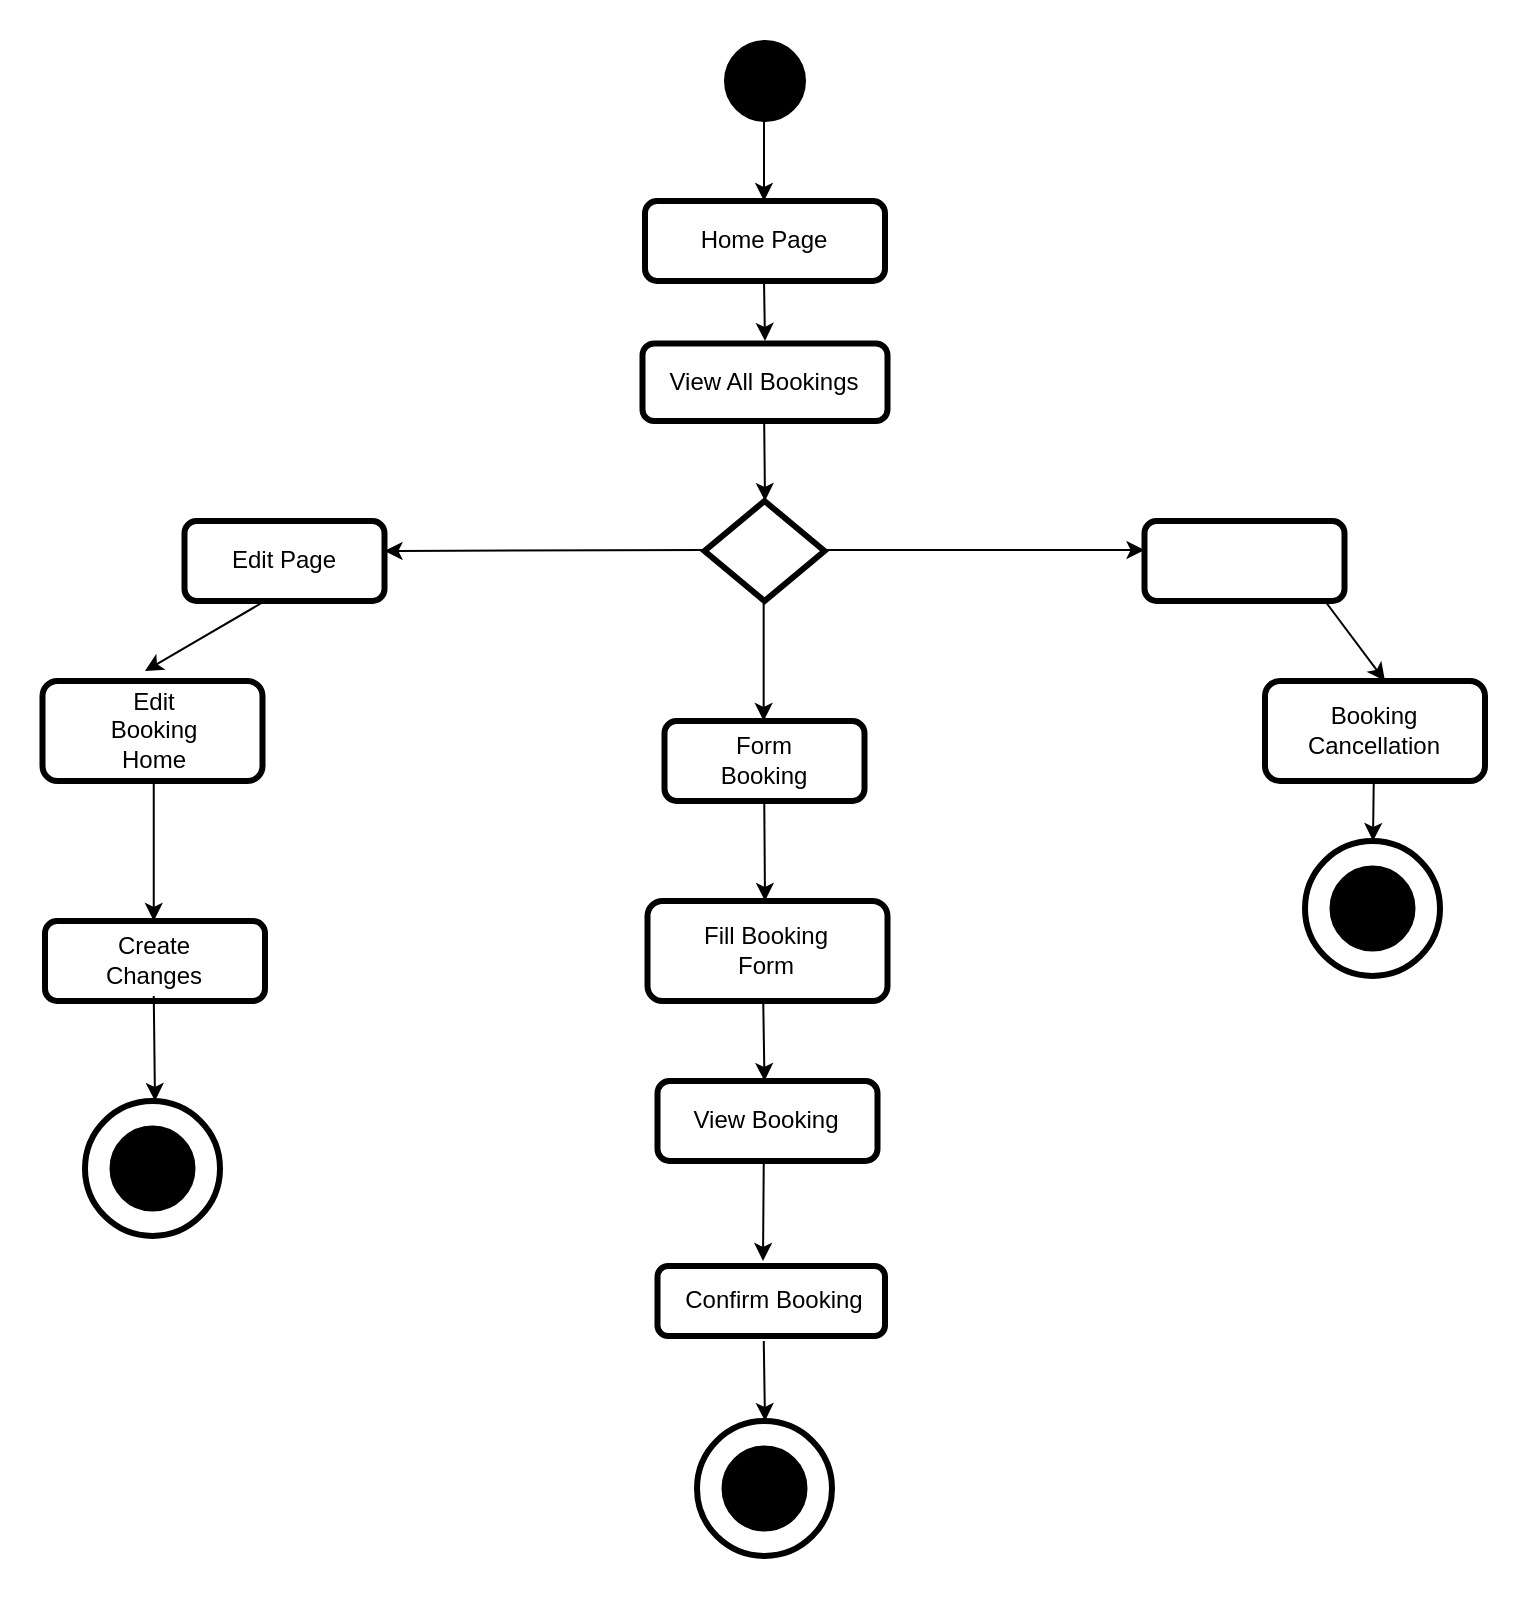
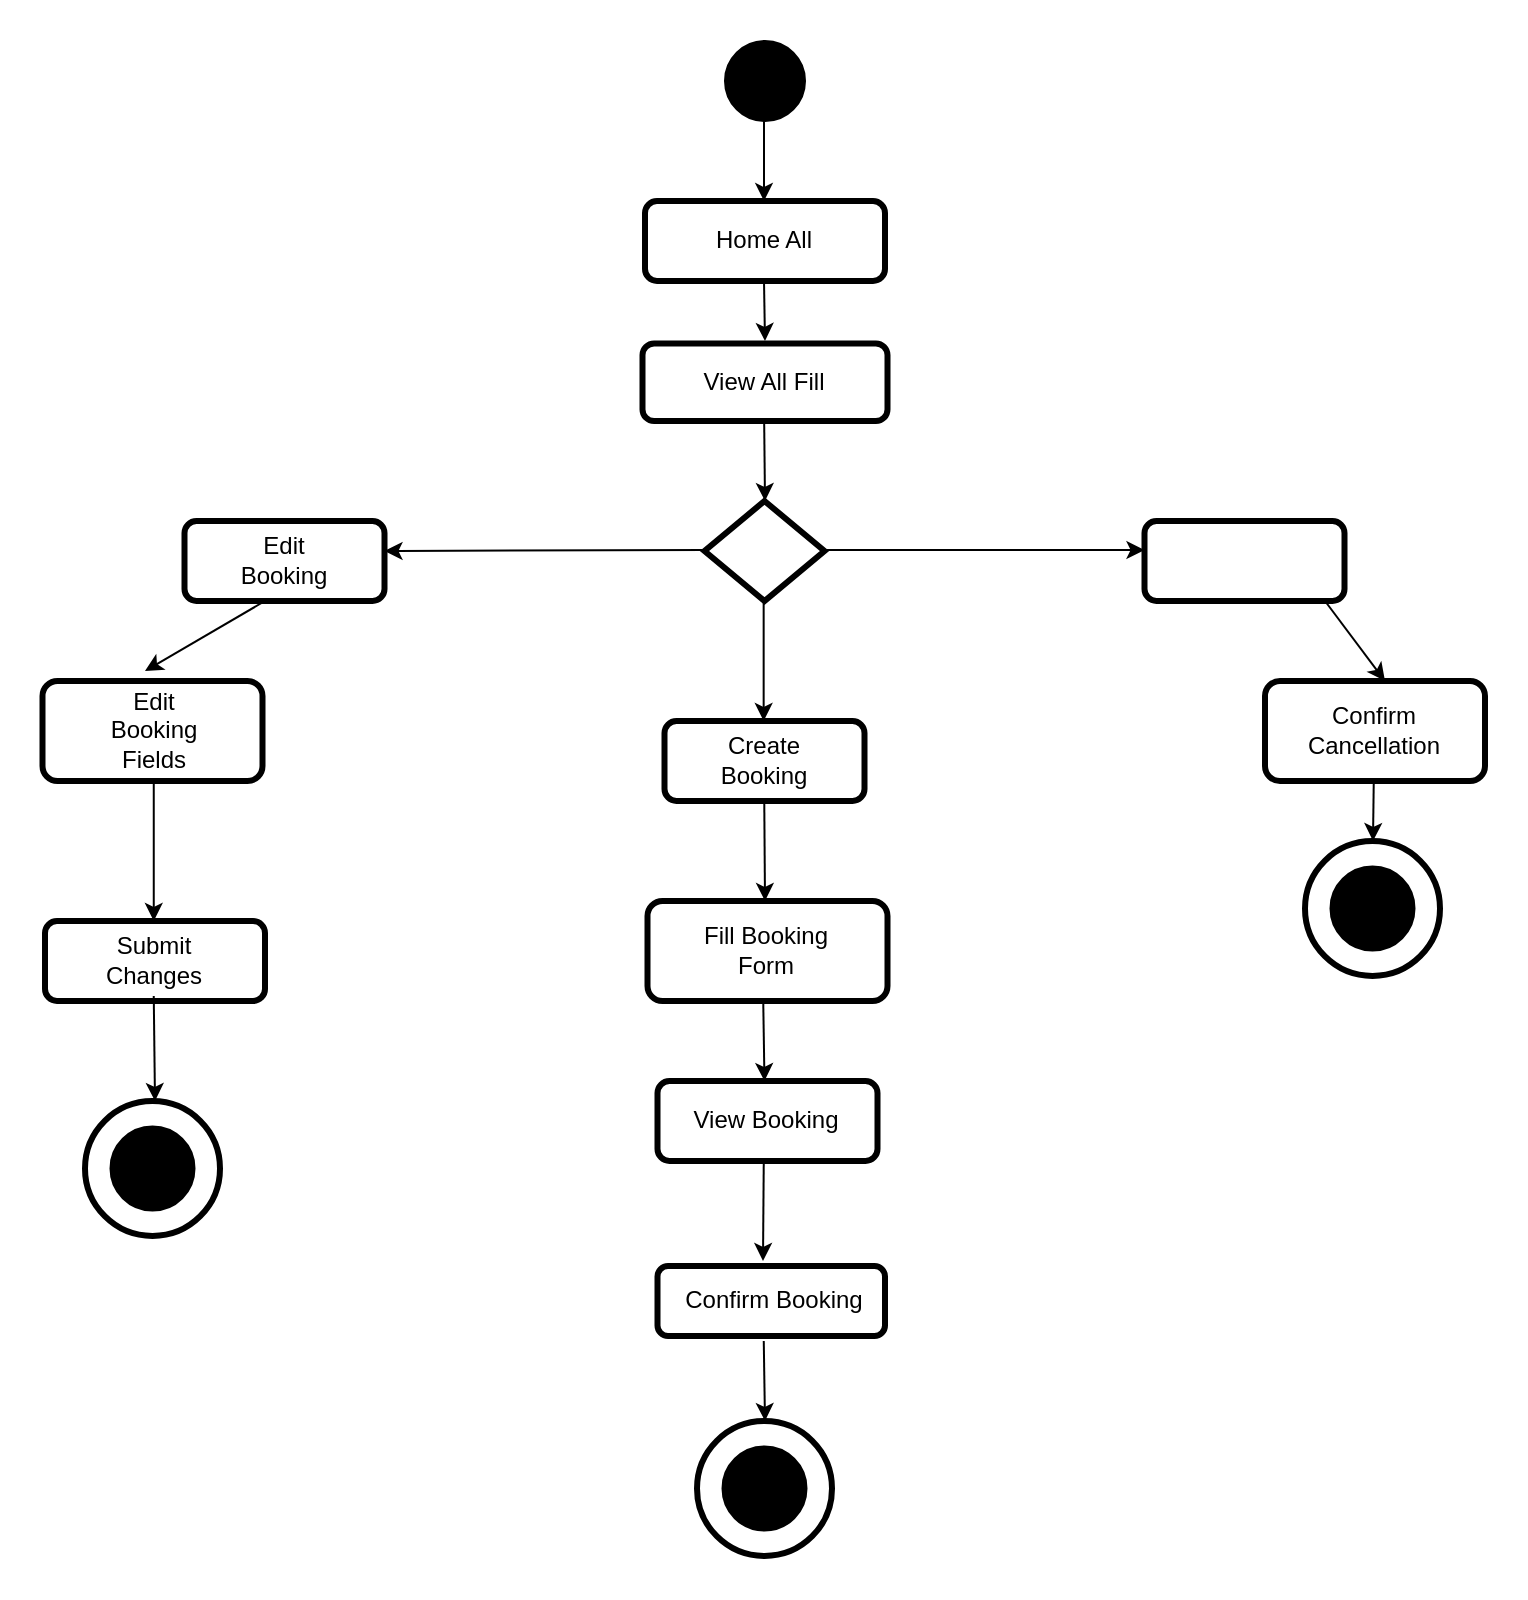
node "Home Page": label "Home Page" -> "Home All"
node "View All Bookings": label "View All Bookings" -> "View All Fill"
node "Edit Page": label "Edit Page" -> "Edit Booking"
node "Edit Booking Home": label "Edit Booking Home" -> "Edit Booking Fields"
node "Booking Cancellation": label "Booking Cancellation" -> "Confirm Cancellation"
node "Form Booking": label "Form Booking" -> "Create Booking"
node "Create Changes": label "Create Changes" -> "Submit Changes"
